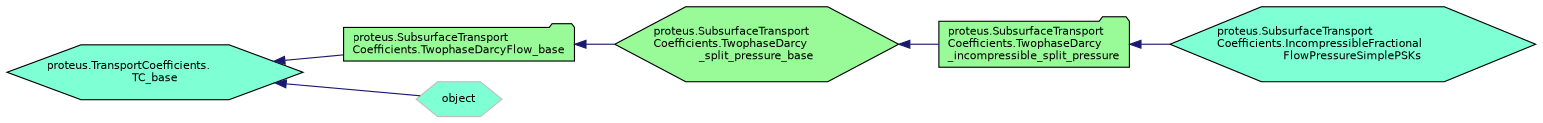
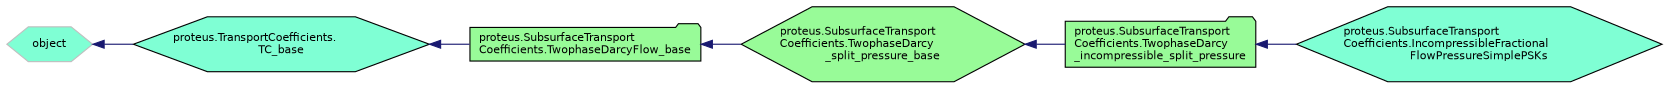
edge "object" -> "proteus.TransportCoefficients. TC_base": reversed
